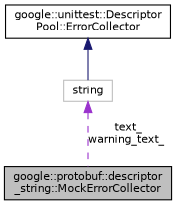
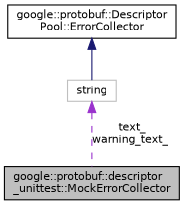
node "google::unittest::Descriptor Pool::ErrorCollector": label "google::unittest::Descriptor Pool::ErrorCollector" -> "google::protobuf::Descriptor Pool::ErrorCollector"
node "google::protobuf::descriptor _string::MockErrorCollector": label "google::protobuf::descriptor _string::MockErrorCollector" -> "google::protobuf::descriptor _unittest::MockErrorCollector"
